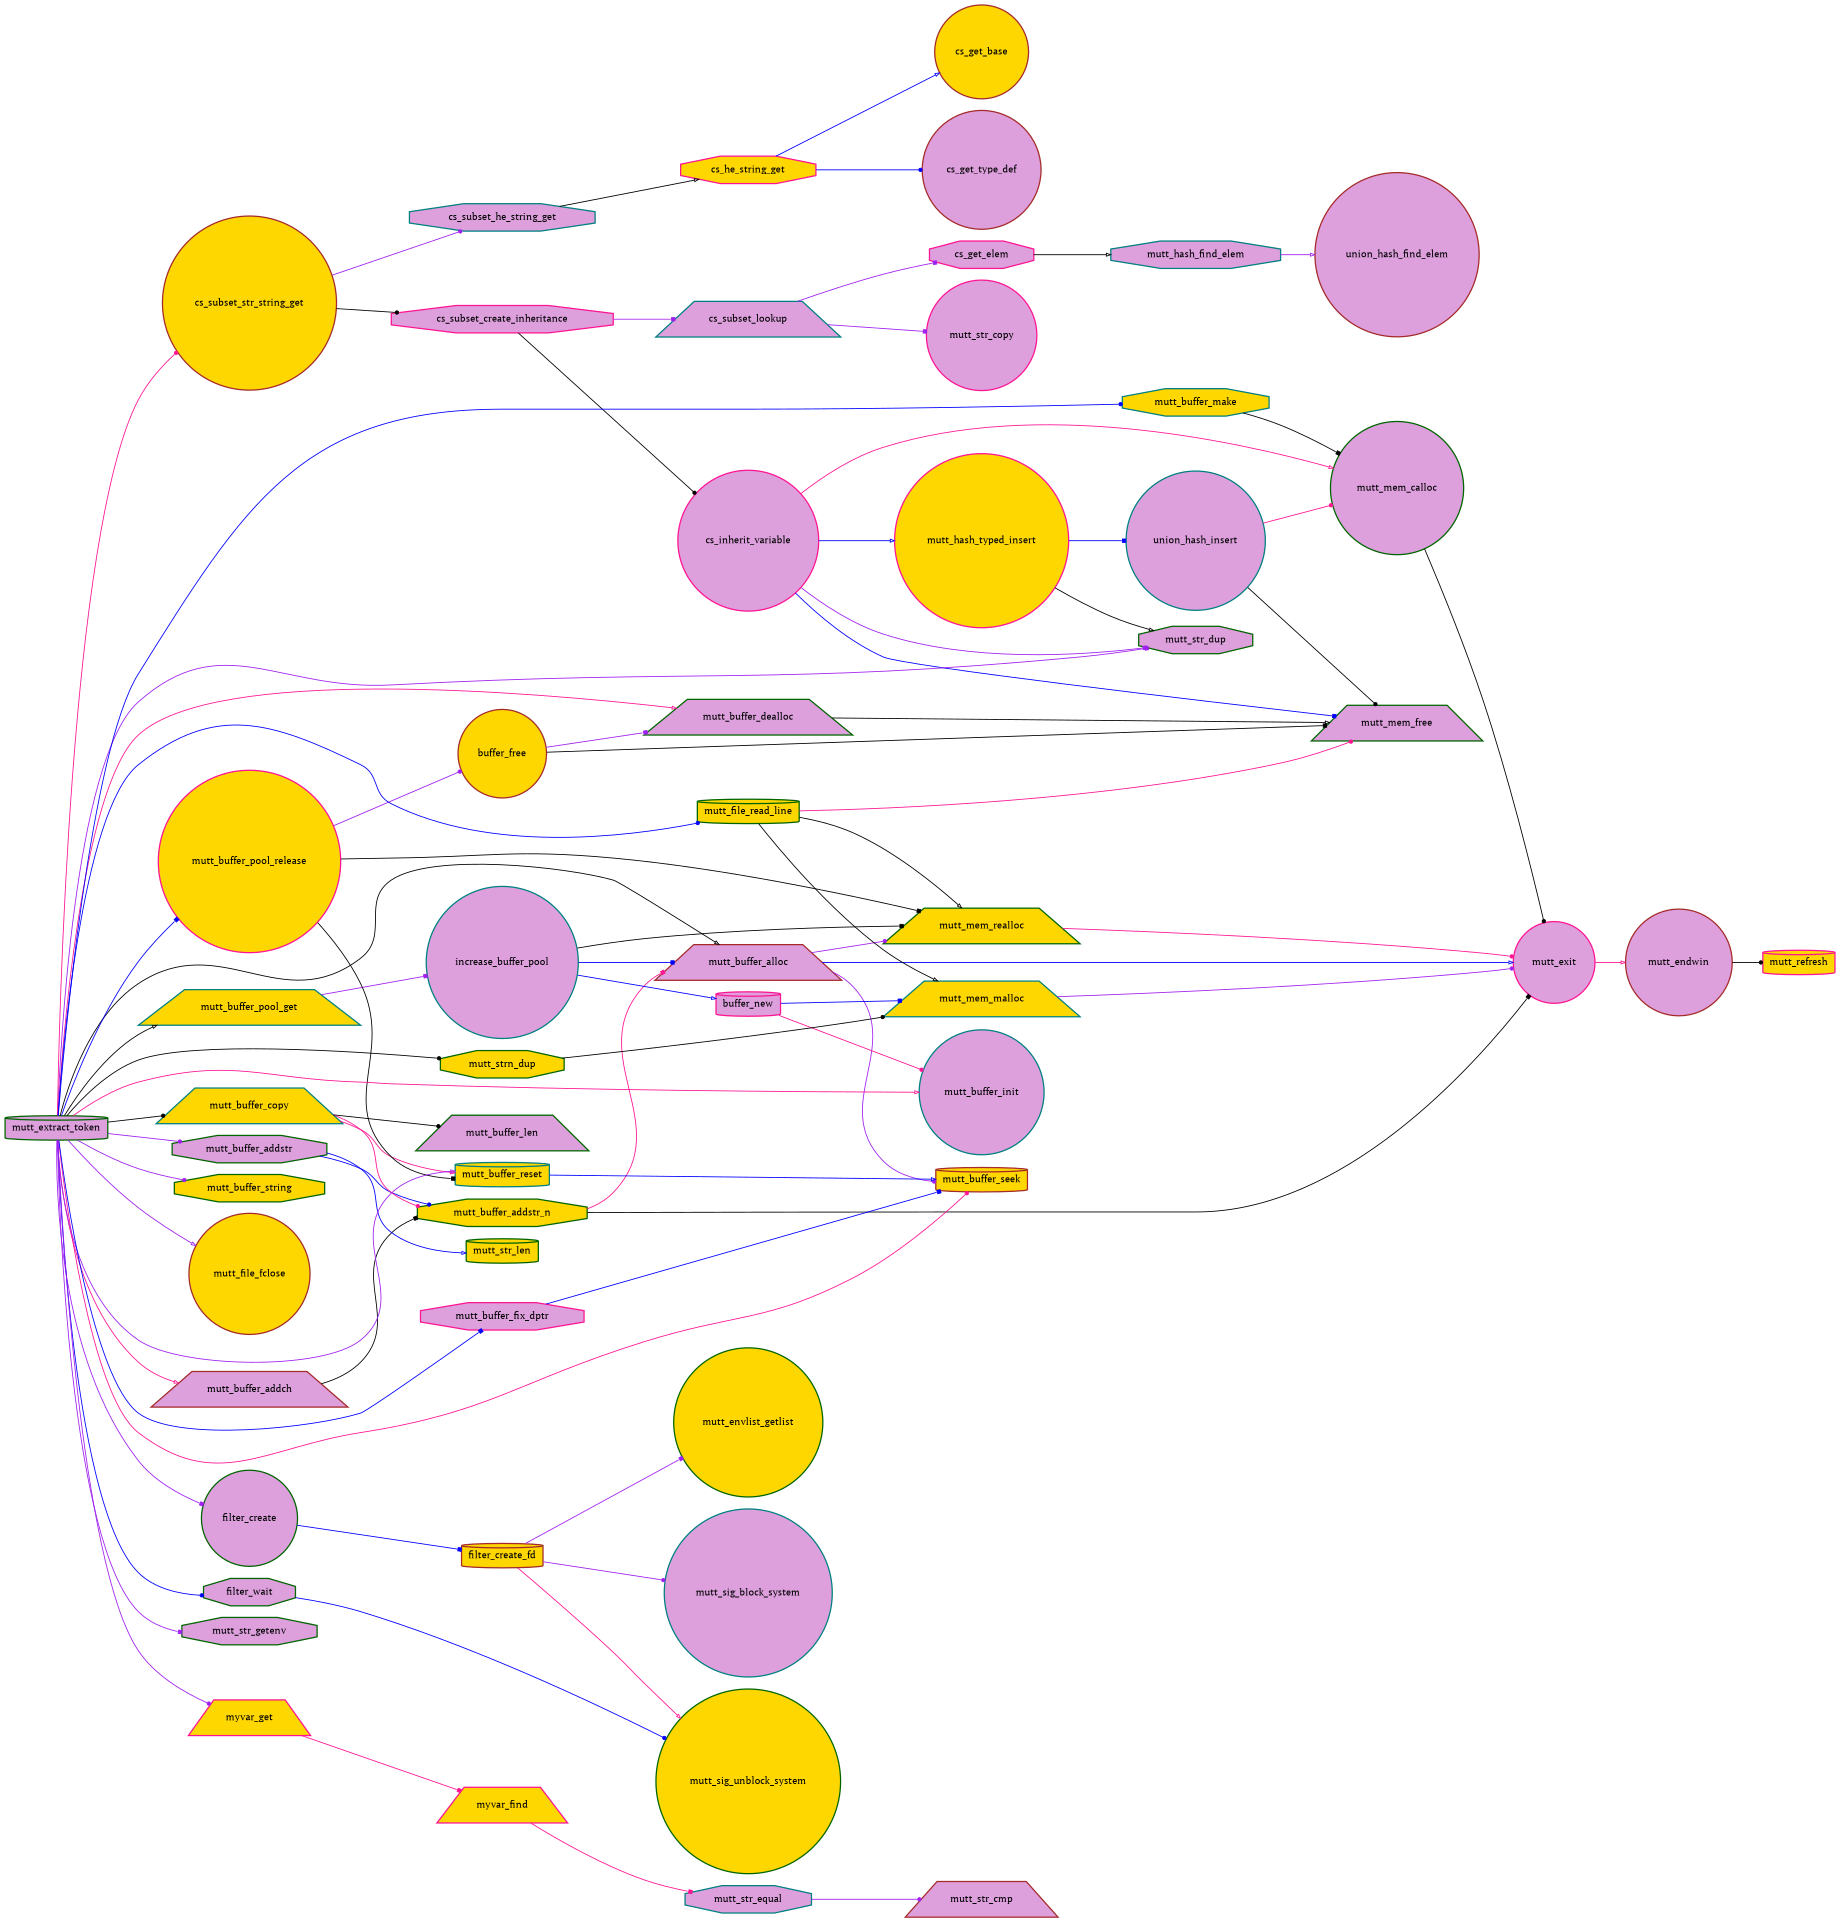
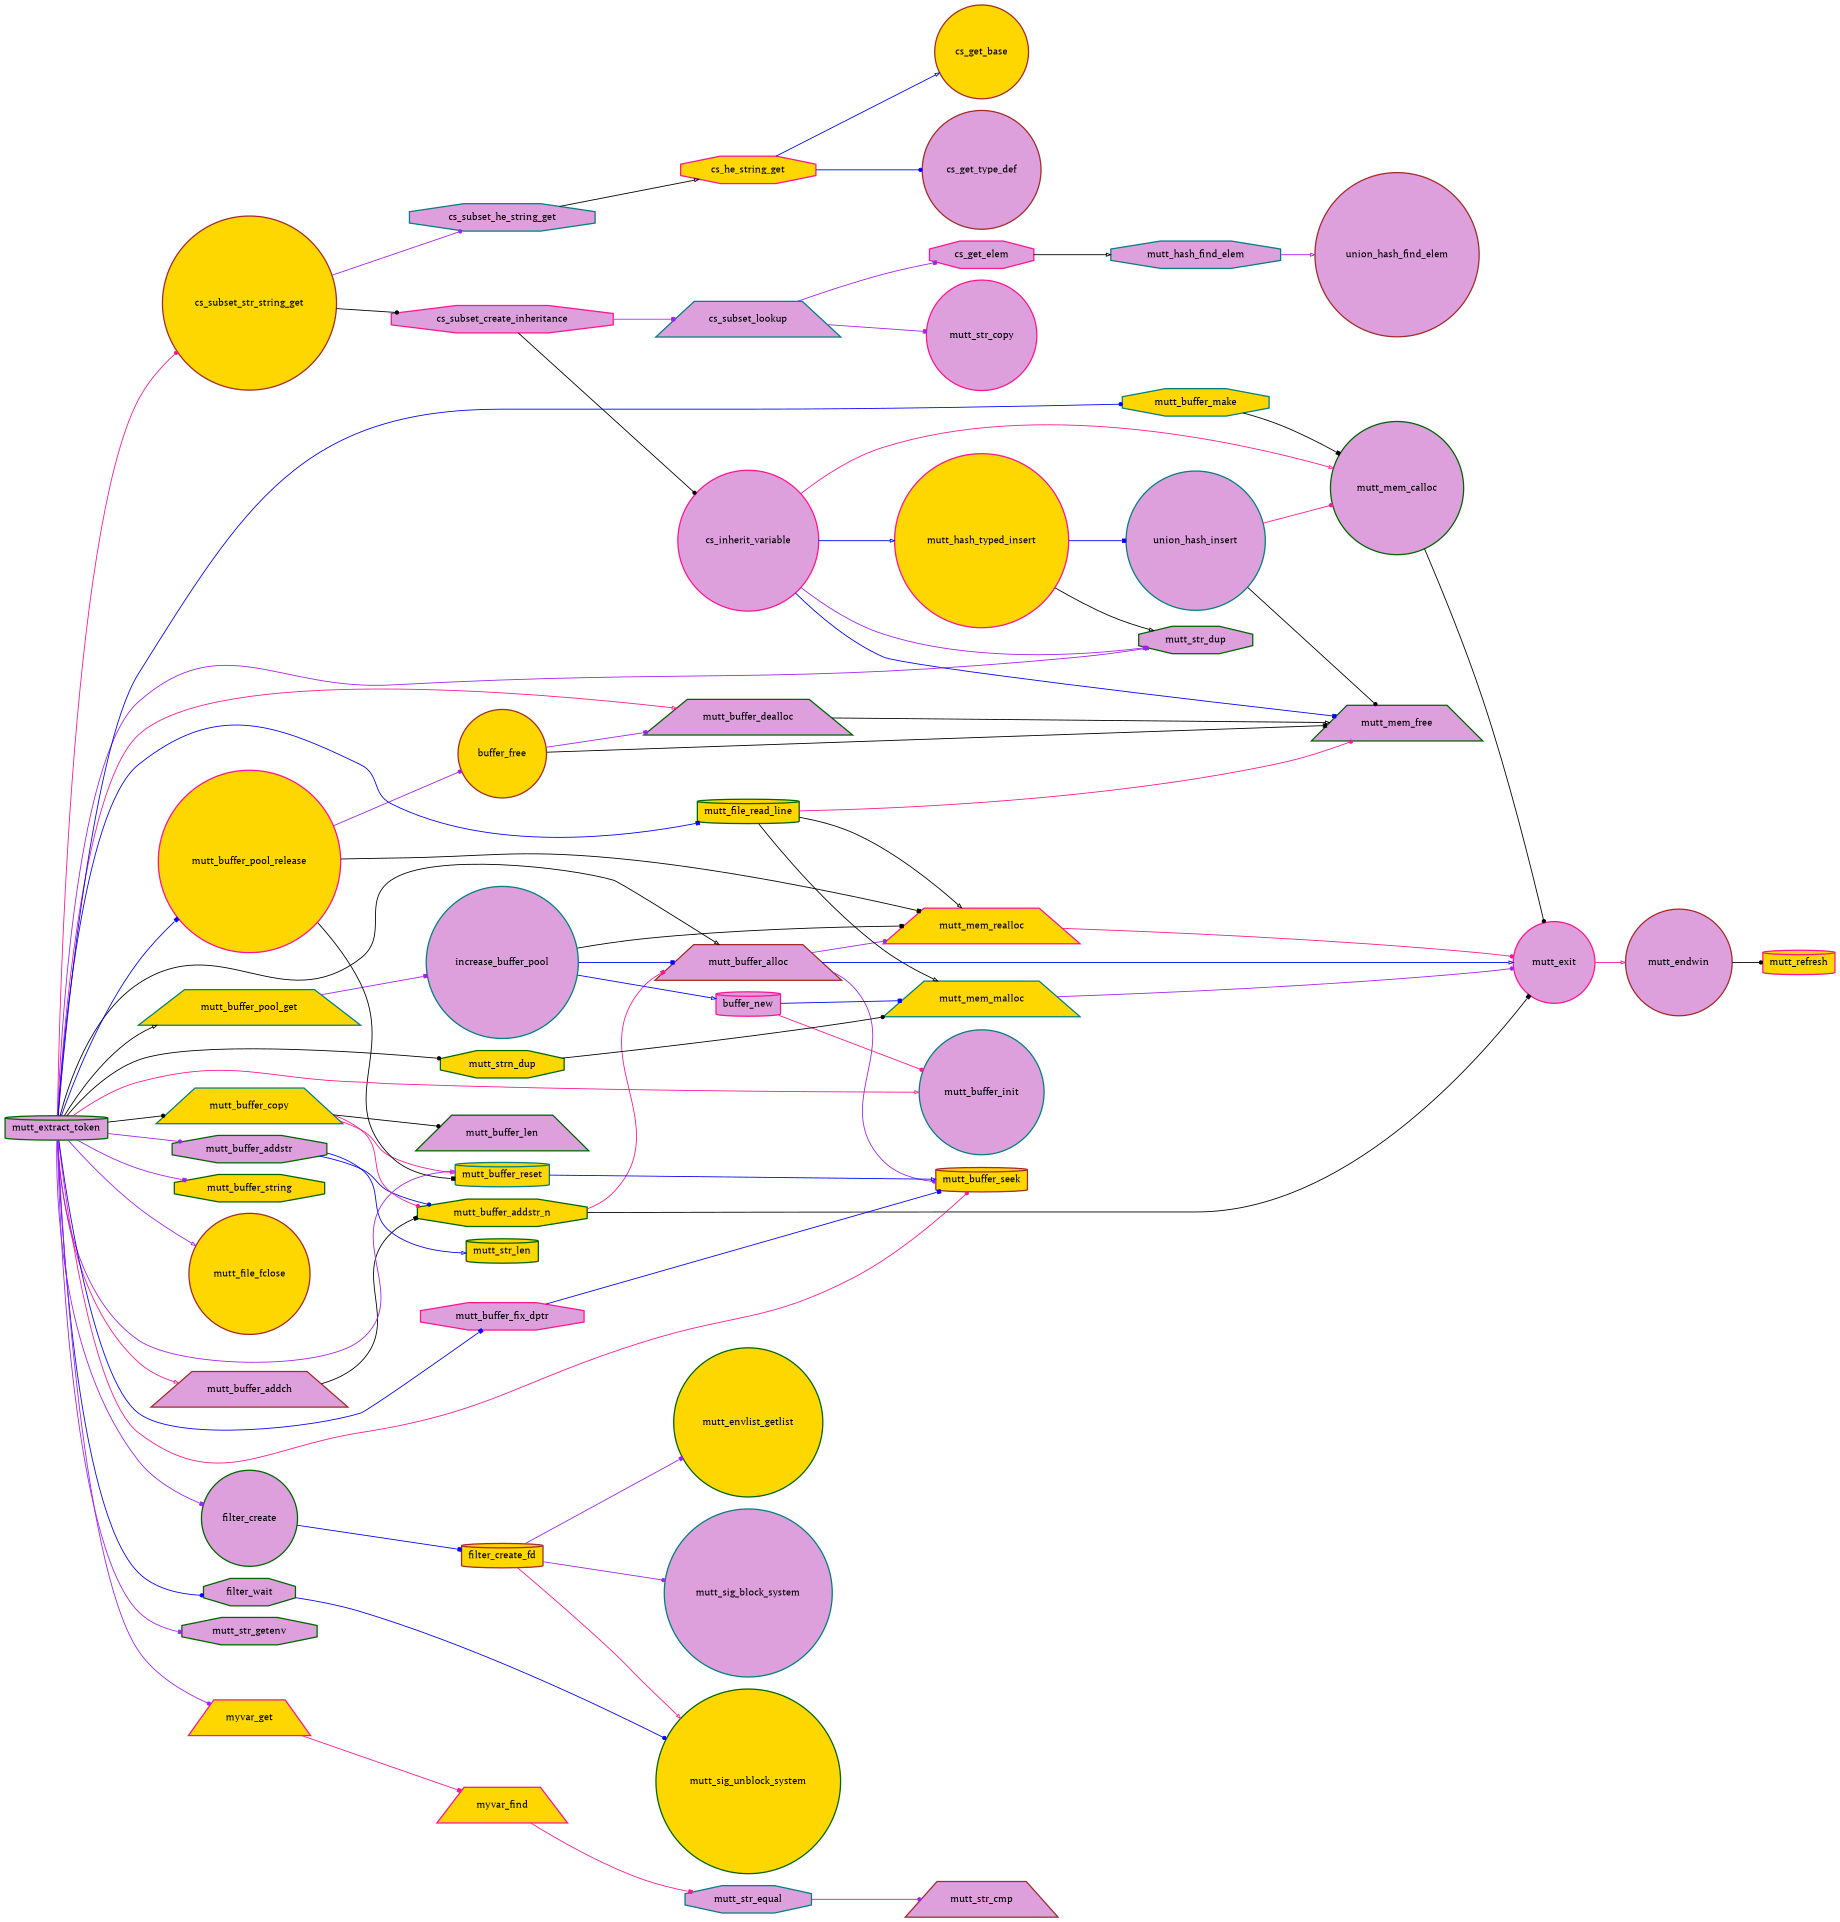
edge "mutt_extract_token" -> "mutt_file_read_line": arrowhead dot -> box
node "mutt_mem_realloc": color darkgreen -> deeppink
edge "mutt_extract_token" -> "mutt_buffer_string": arrowhead dot -> box
